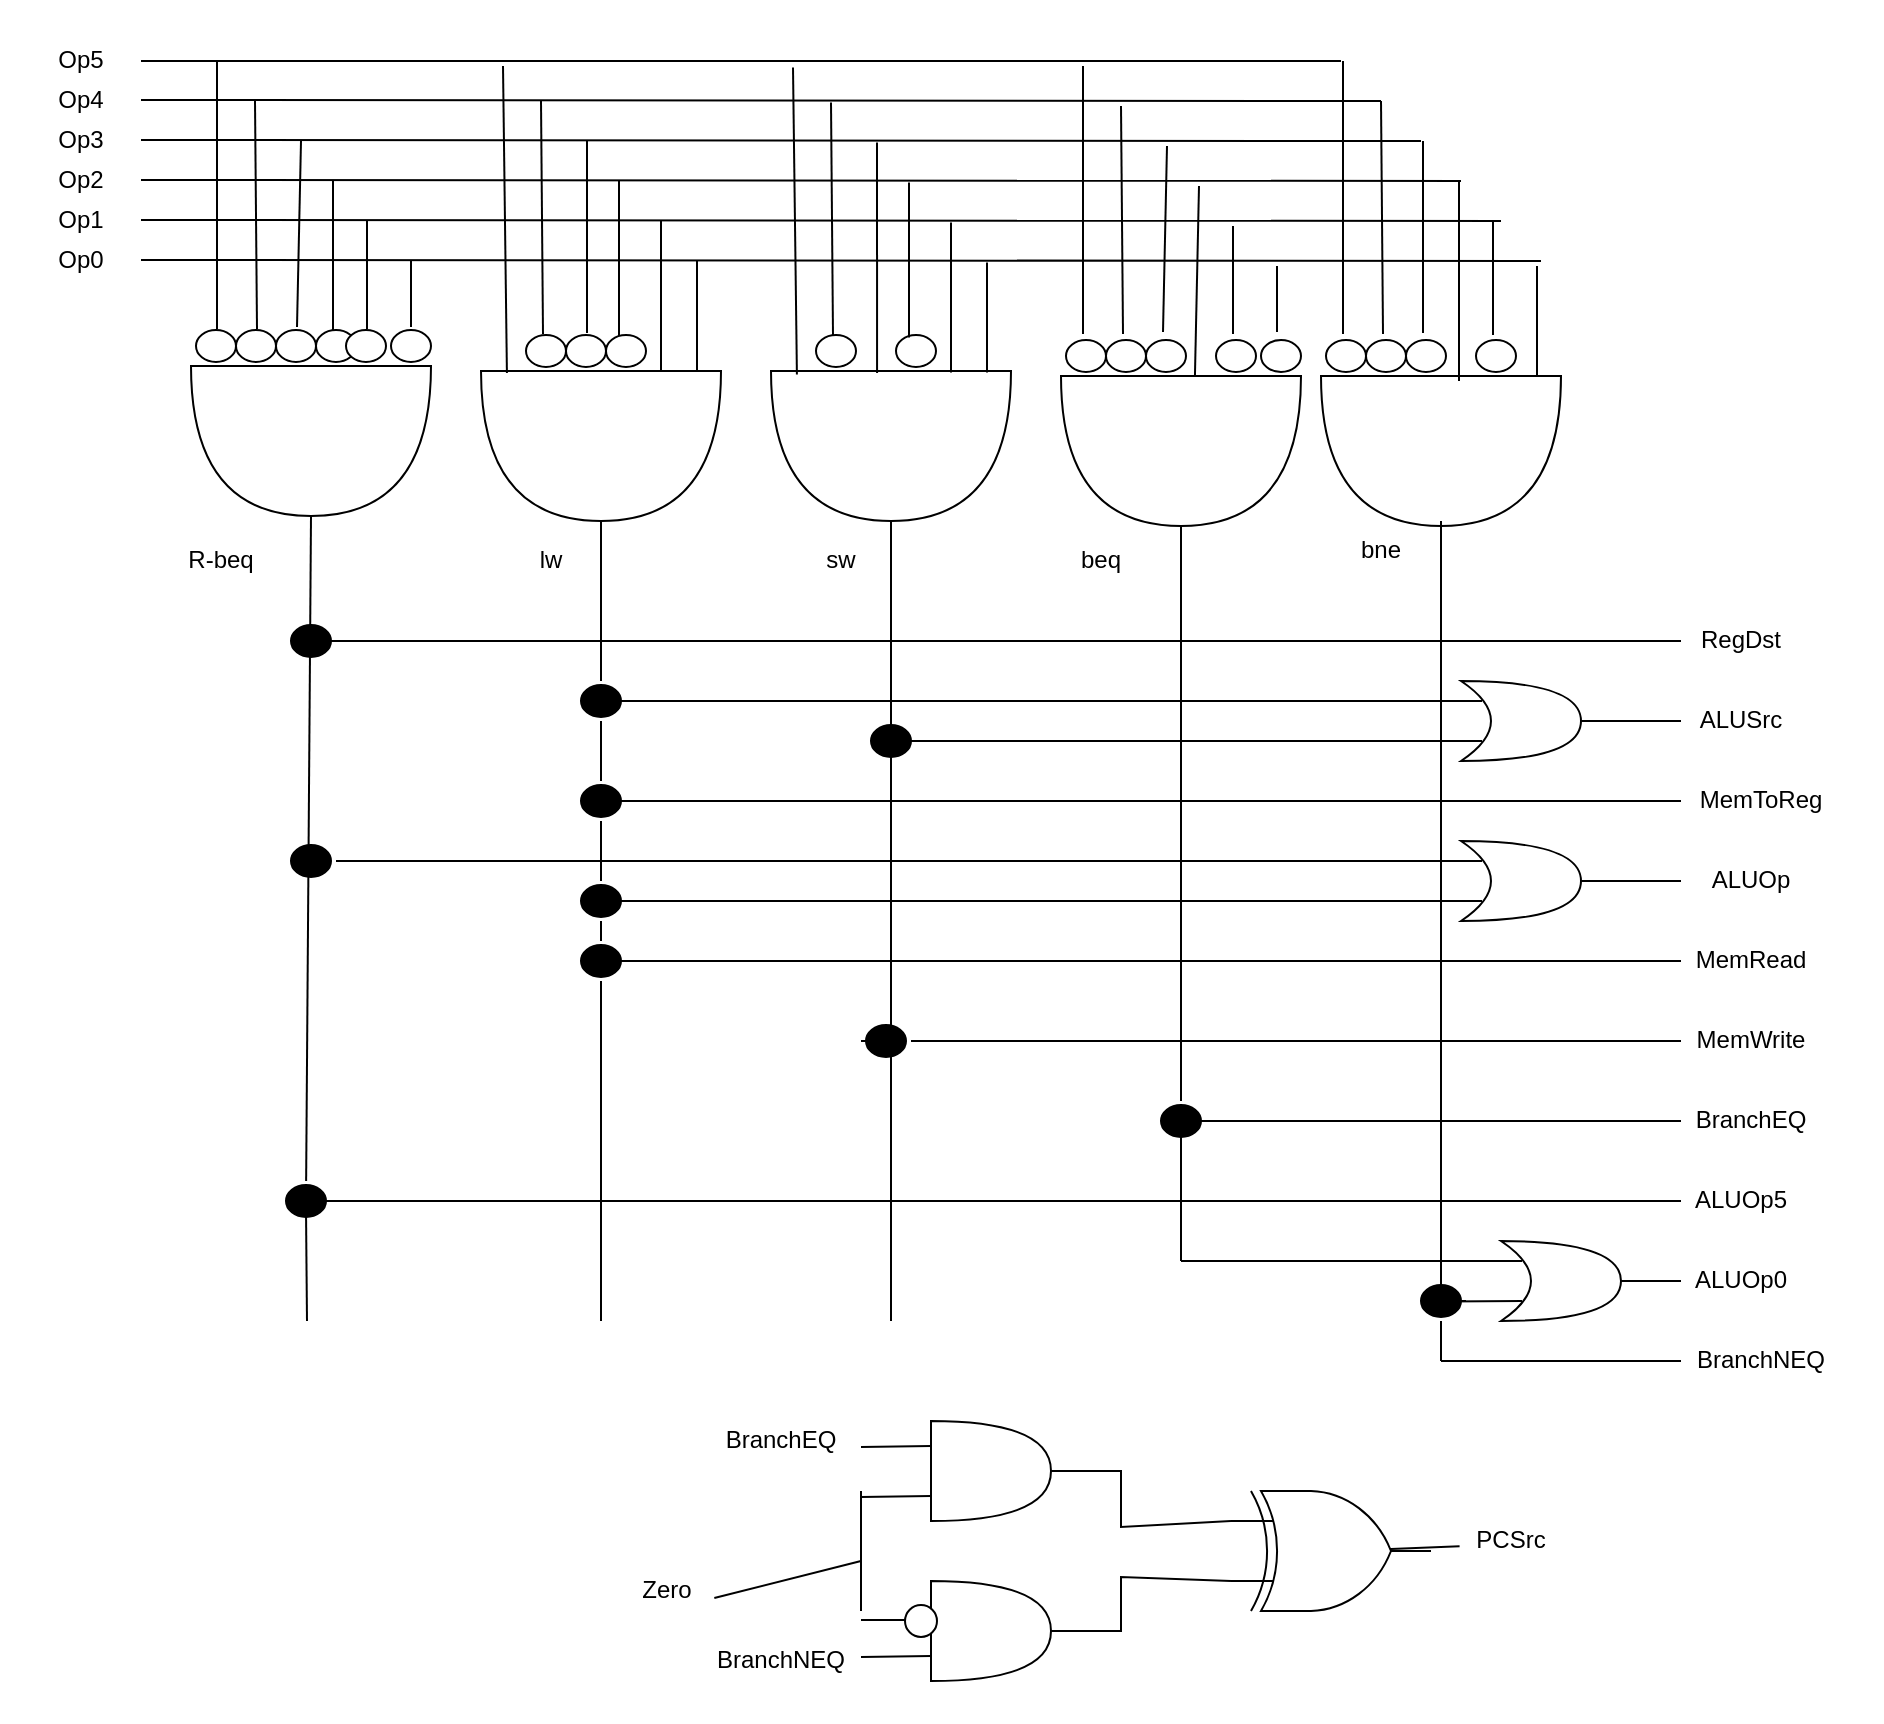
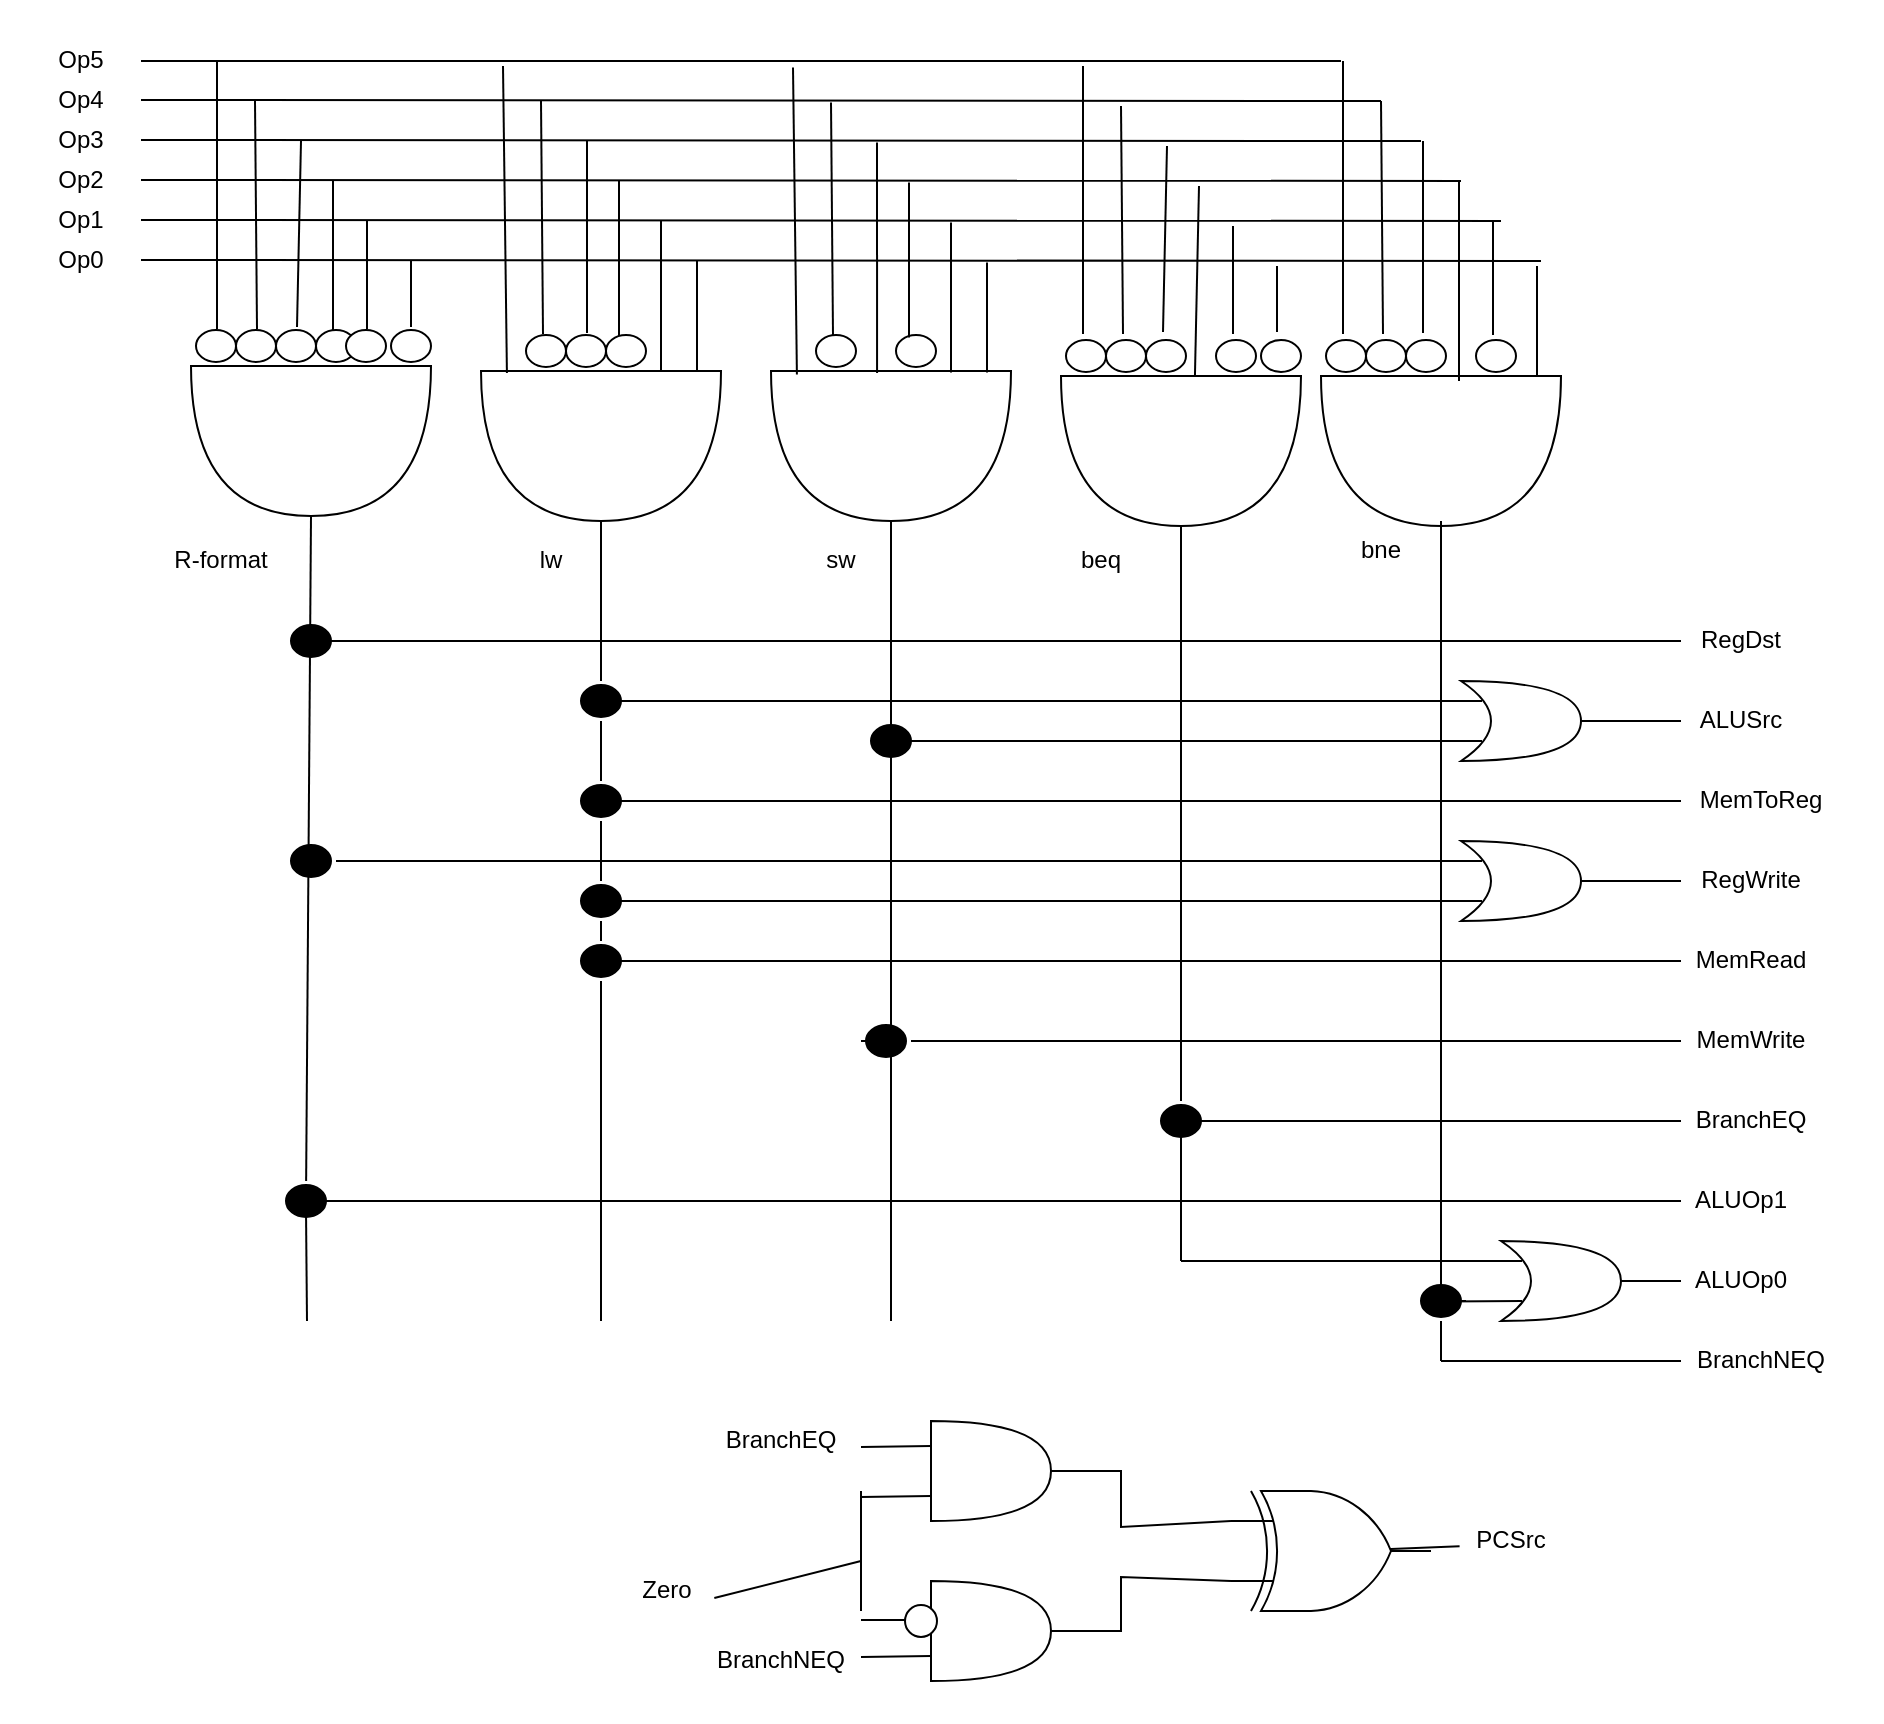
node "R-beq": label "R-beq" -> "R-format"
node "ALUOp": label "ALUOp" -> "RegWrite"
node "ALUOp5": label "ALUOp5" -> "ALUOp1"
